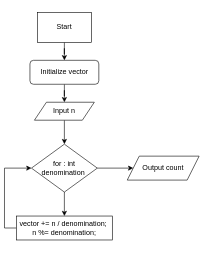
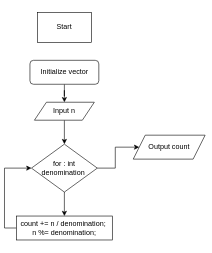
edge "Start" -> "Initialize vector": removed
node "Output count": moved (164, 168) -> (170, 147)
node "vector += n / denomination; n %= denomination;": label "vector += n / denomination; n %= denomination;" -> "count += n / denomination; n %= denomination;"
